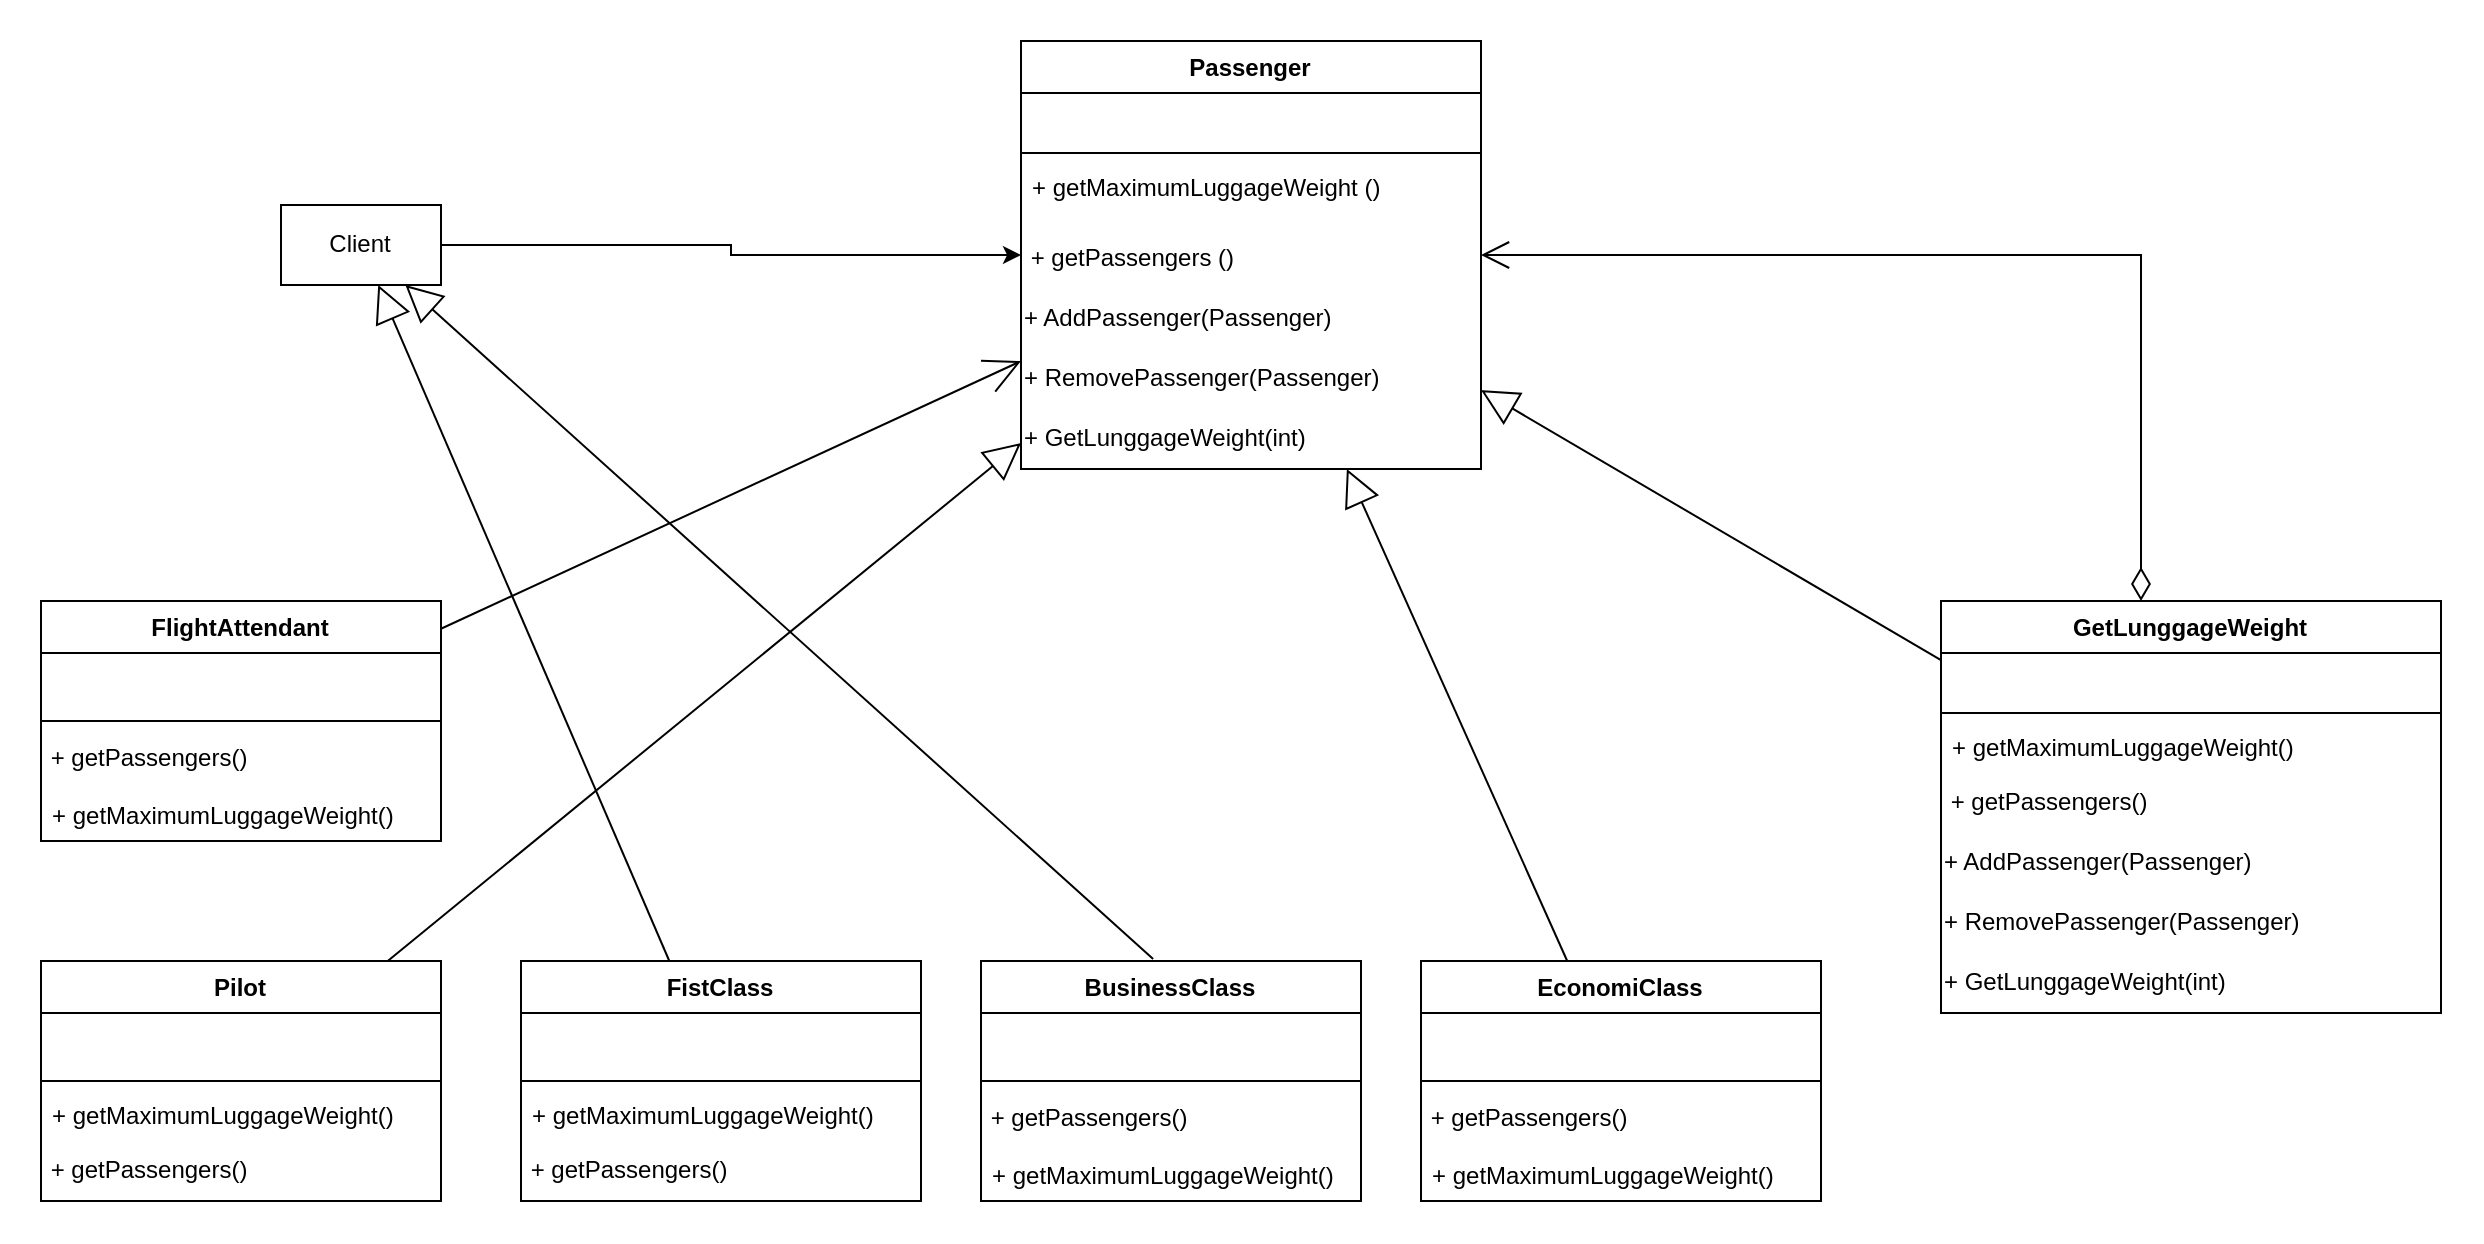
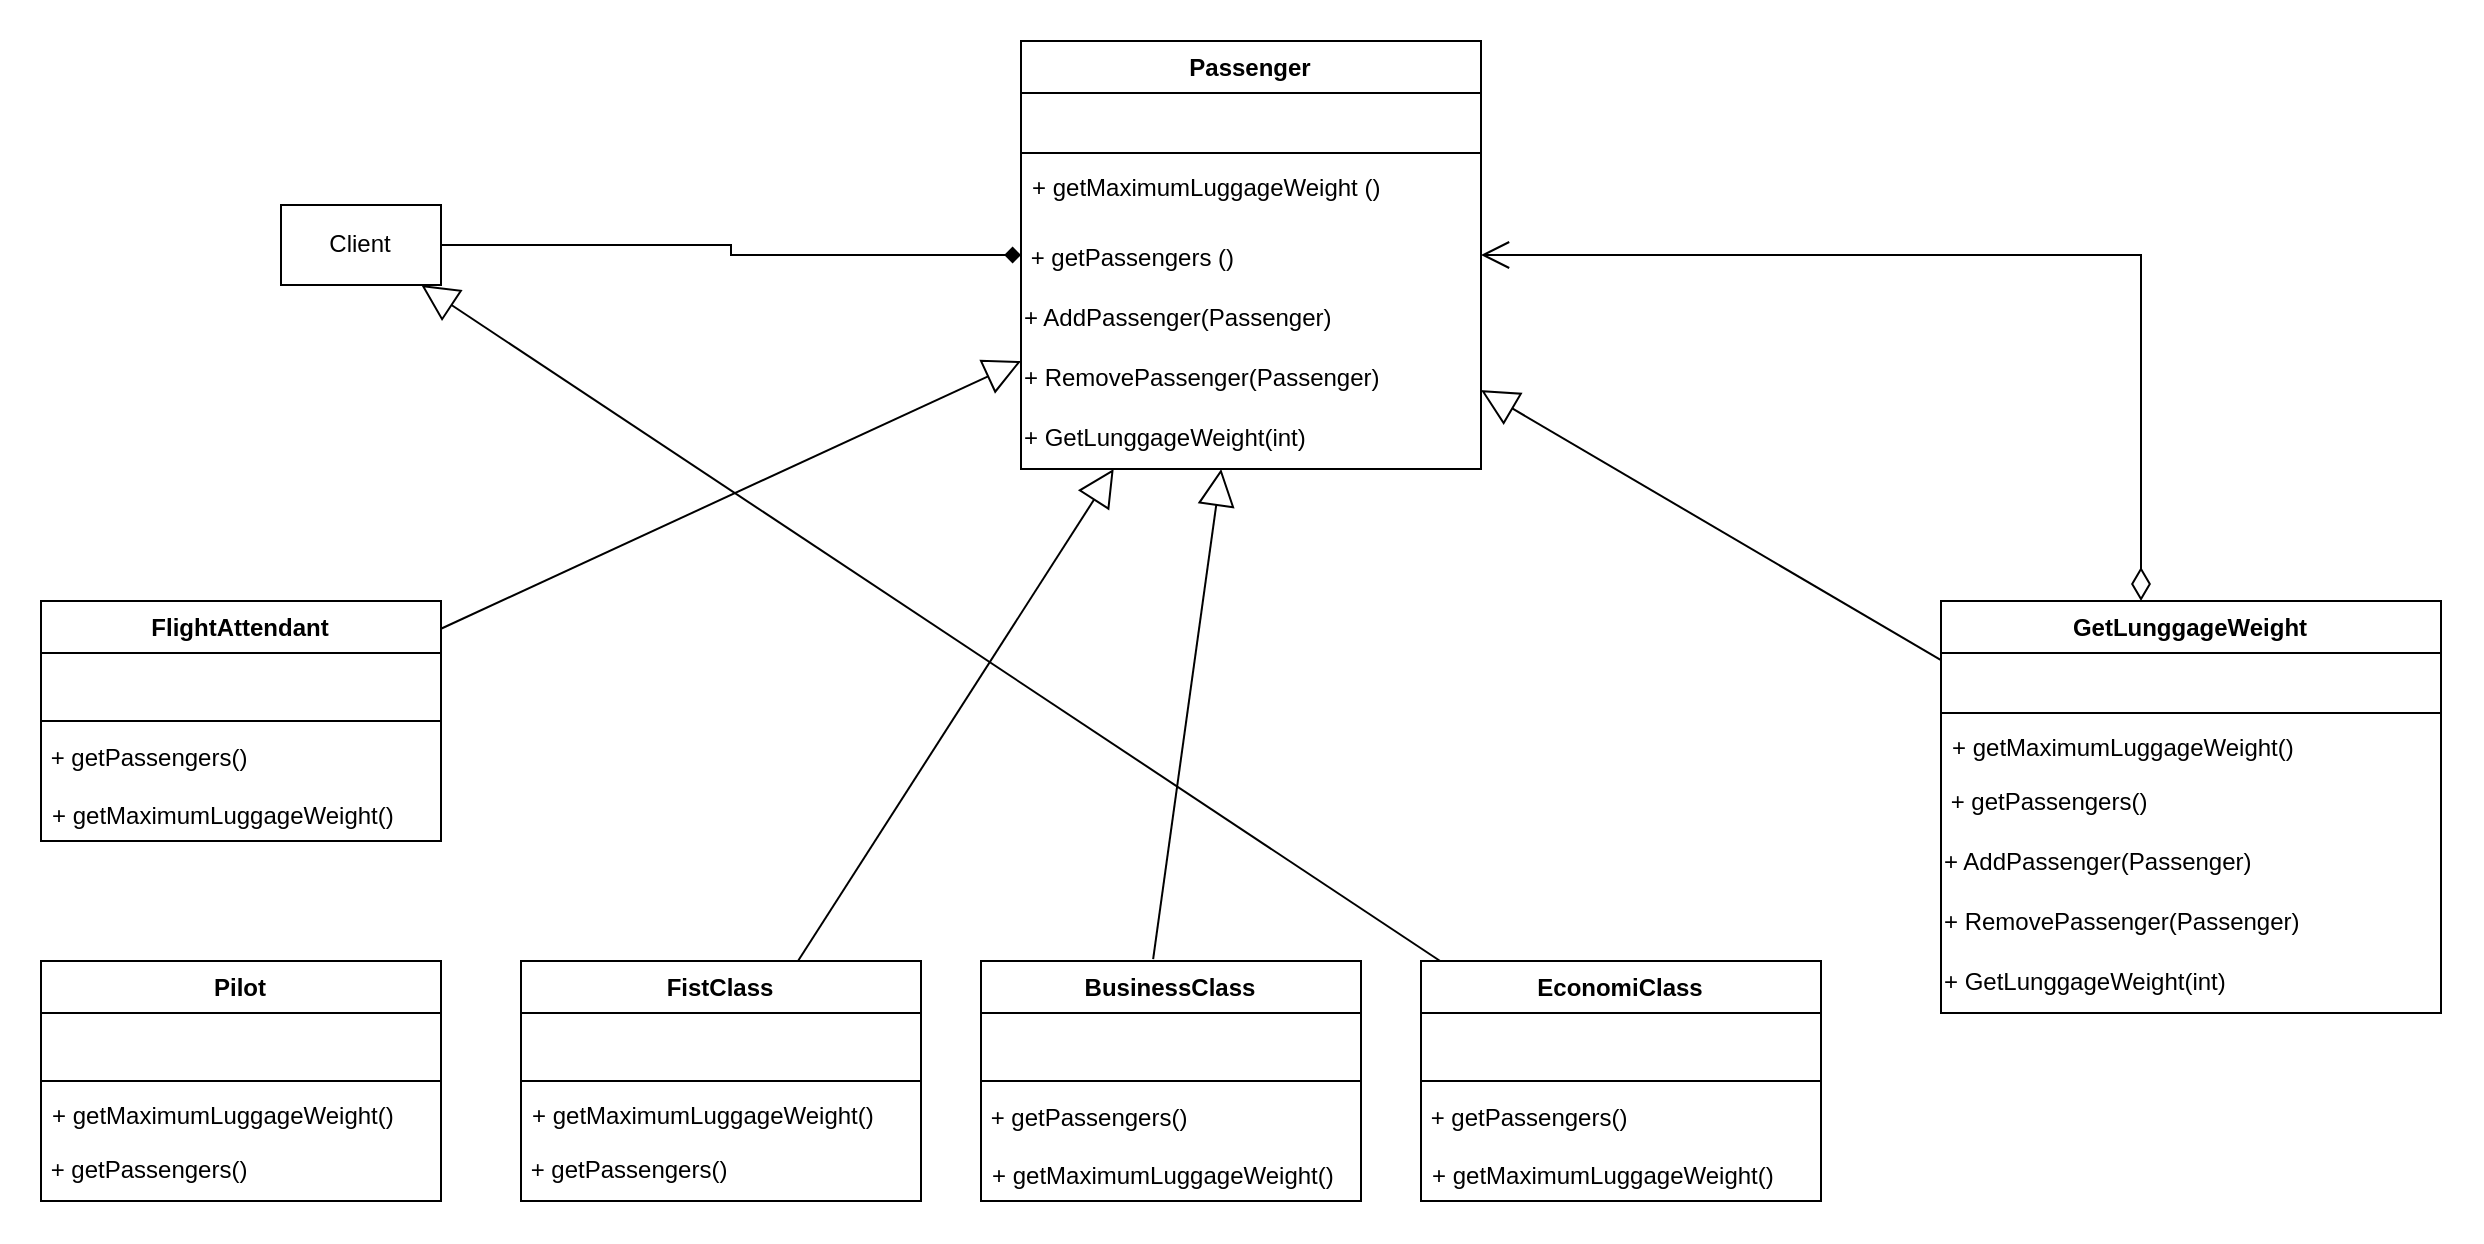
edge "Client" -> "Passenger": arrowhead classic -> diamond
edge "FlightAttendant" -> "Passenger": arrowhead open -> block
edge "BusinessClass" -> "Client": now "BusinessClass" -> "Passenger"
edge "FistClass" -> "Client": now "FistClass" -> "Passenger"
edge "Pilot" -> "Passenger": removed
edge "EconomiClass" -> "Passenger": now "EconomiClass" -> "Client"
